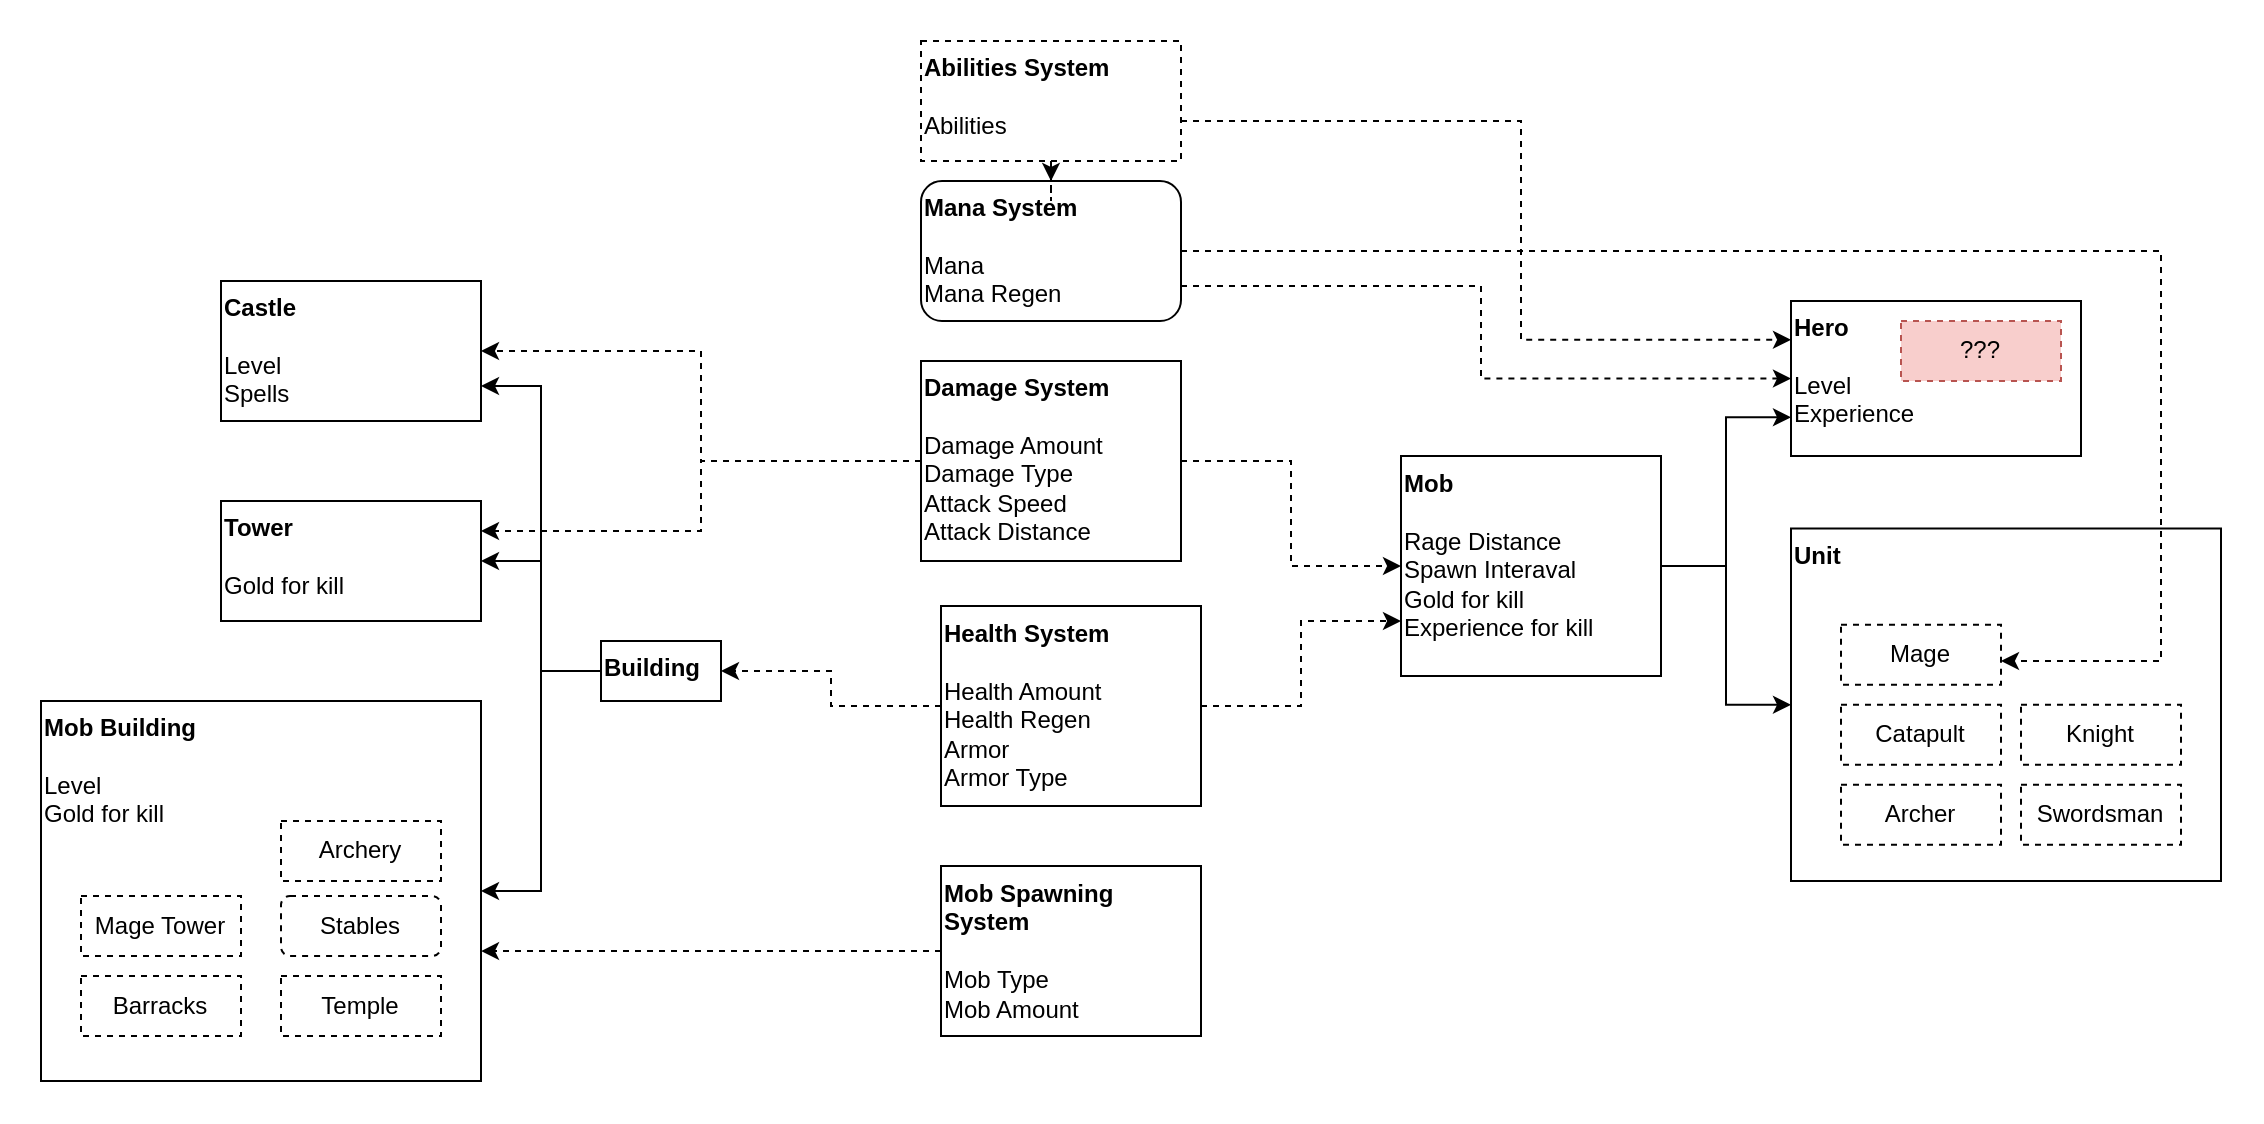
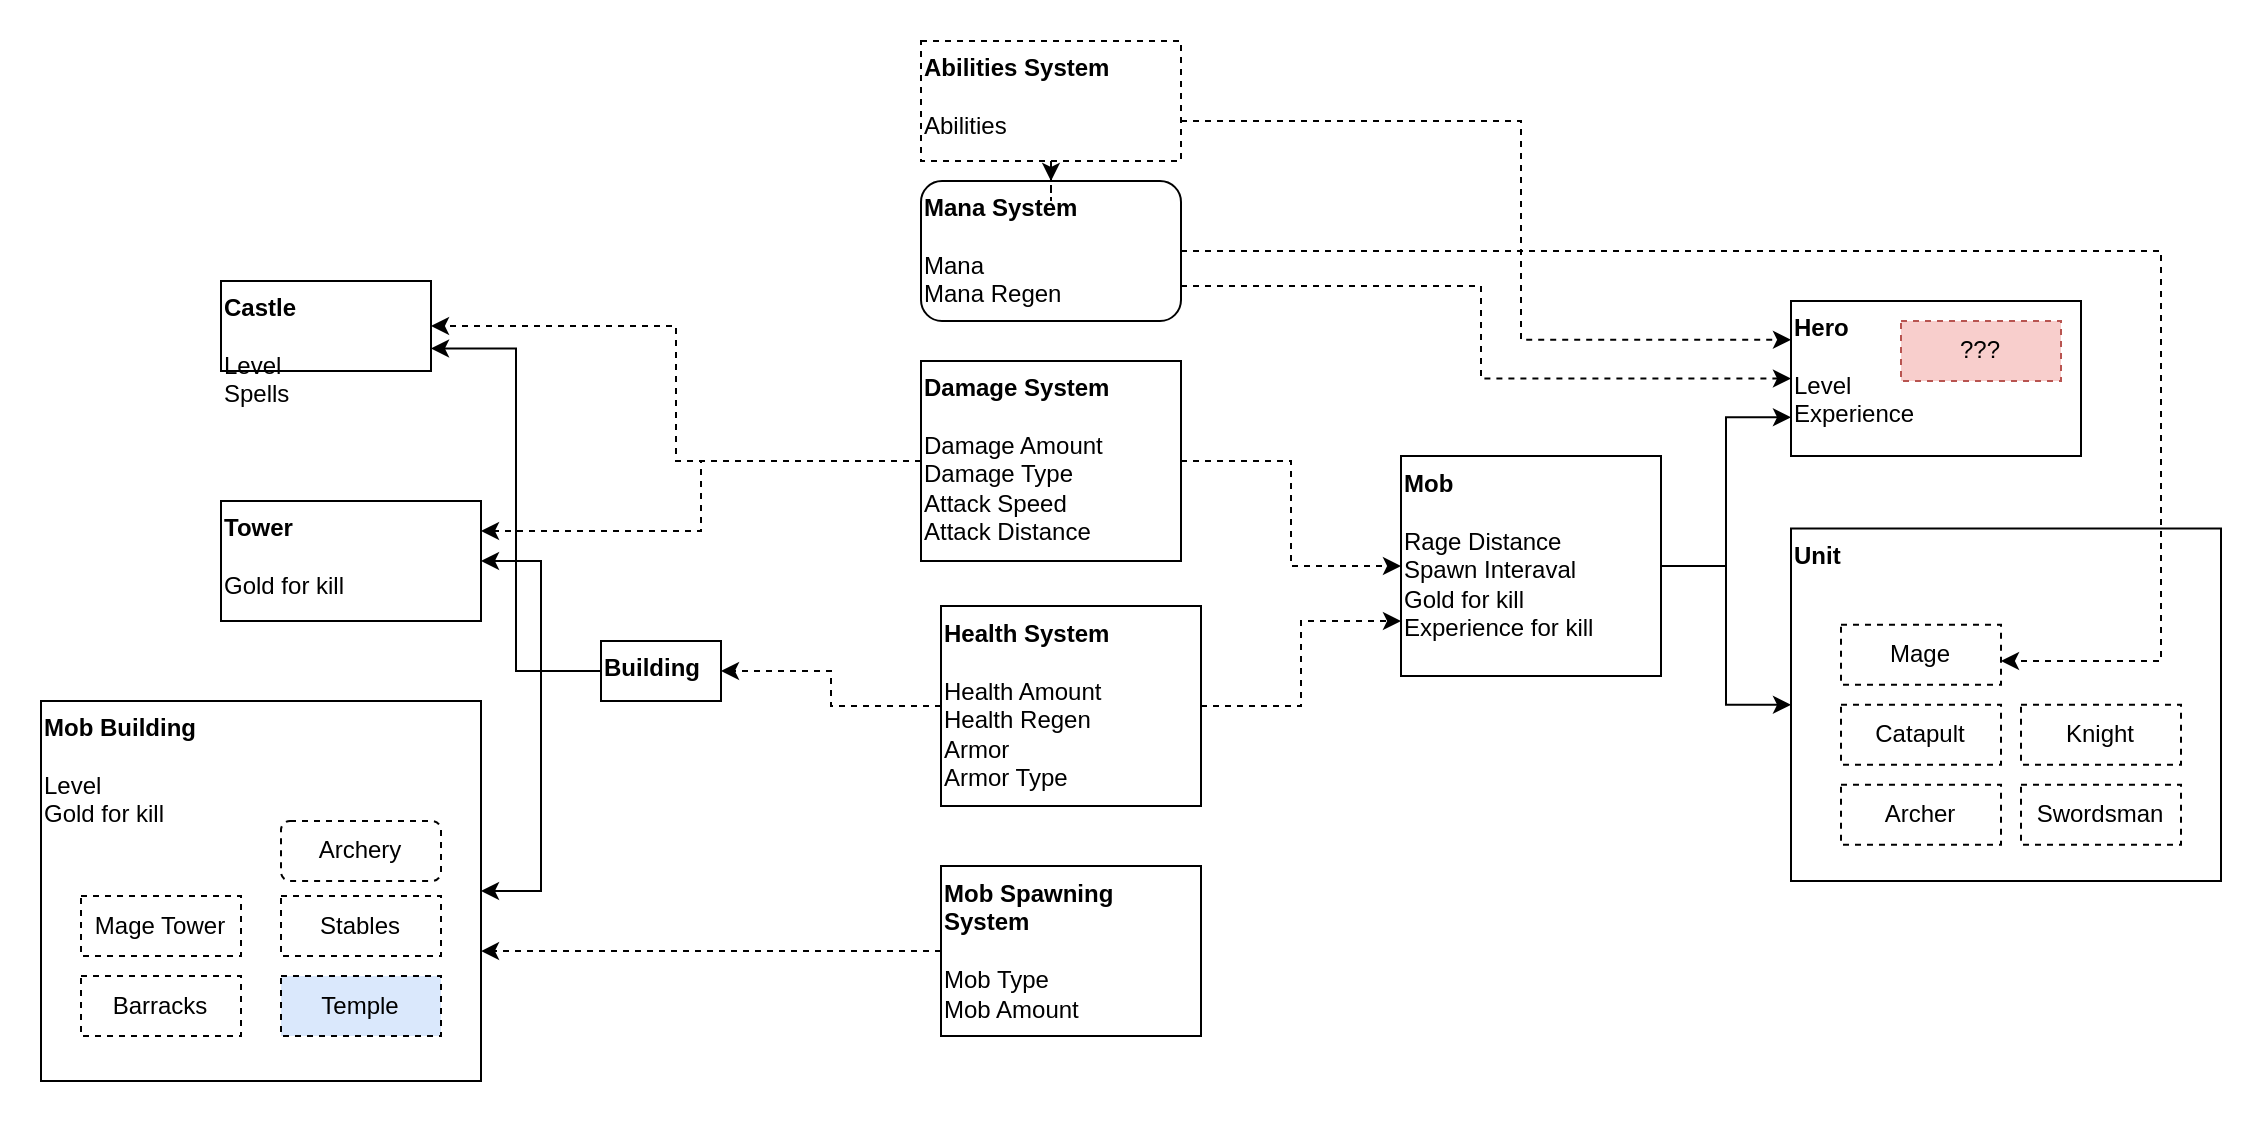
node "Castle Level Spells": size 260x140 -> 210x90
node "Archery": shape rectangle -> rounded rectangle
node "Stables": shape rounded rectangle -> rectangle
node "Temple": fillcolor #ffffff -> #dae8fc
